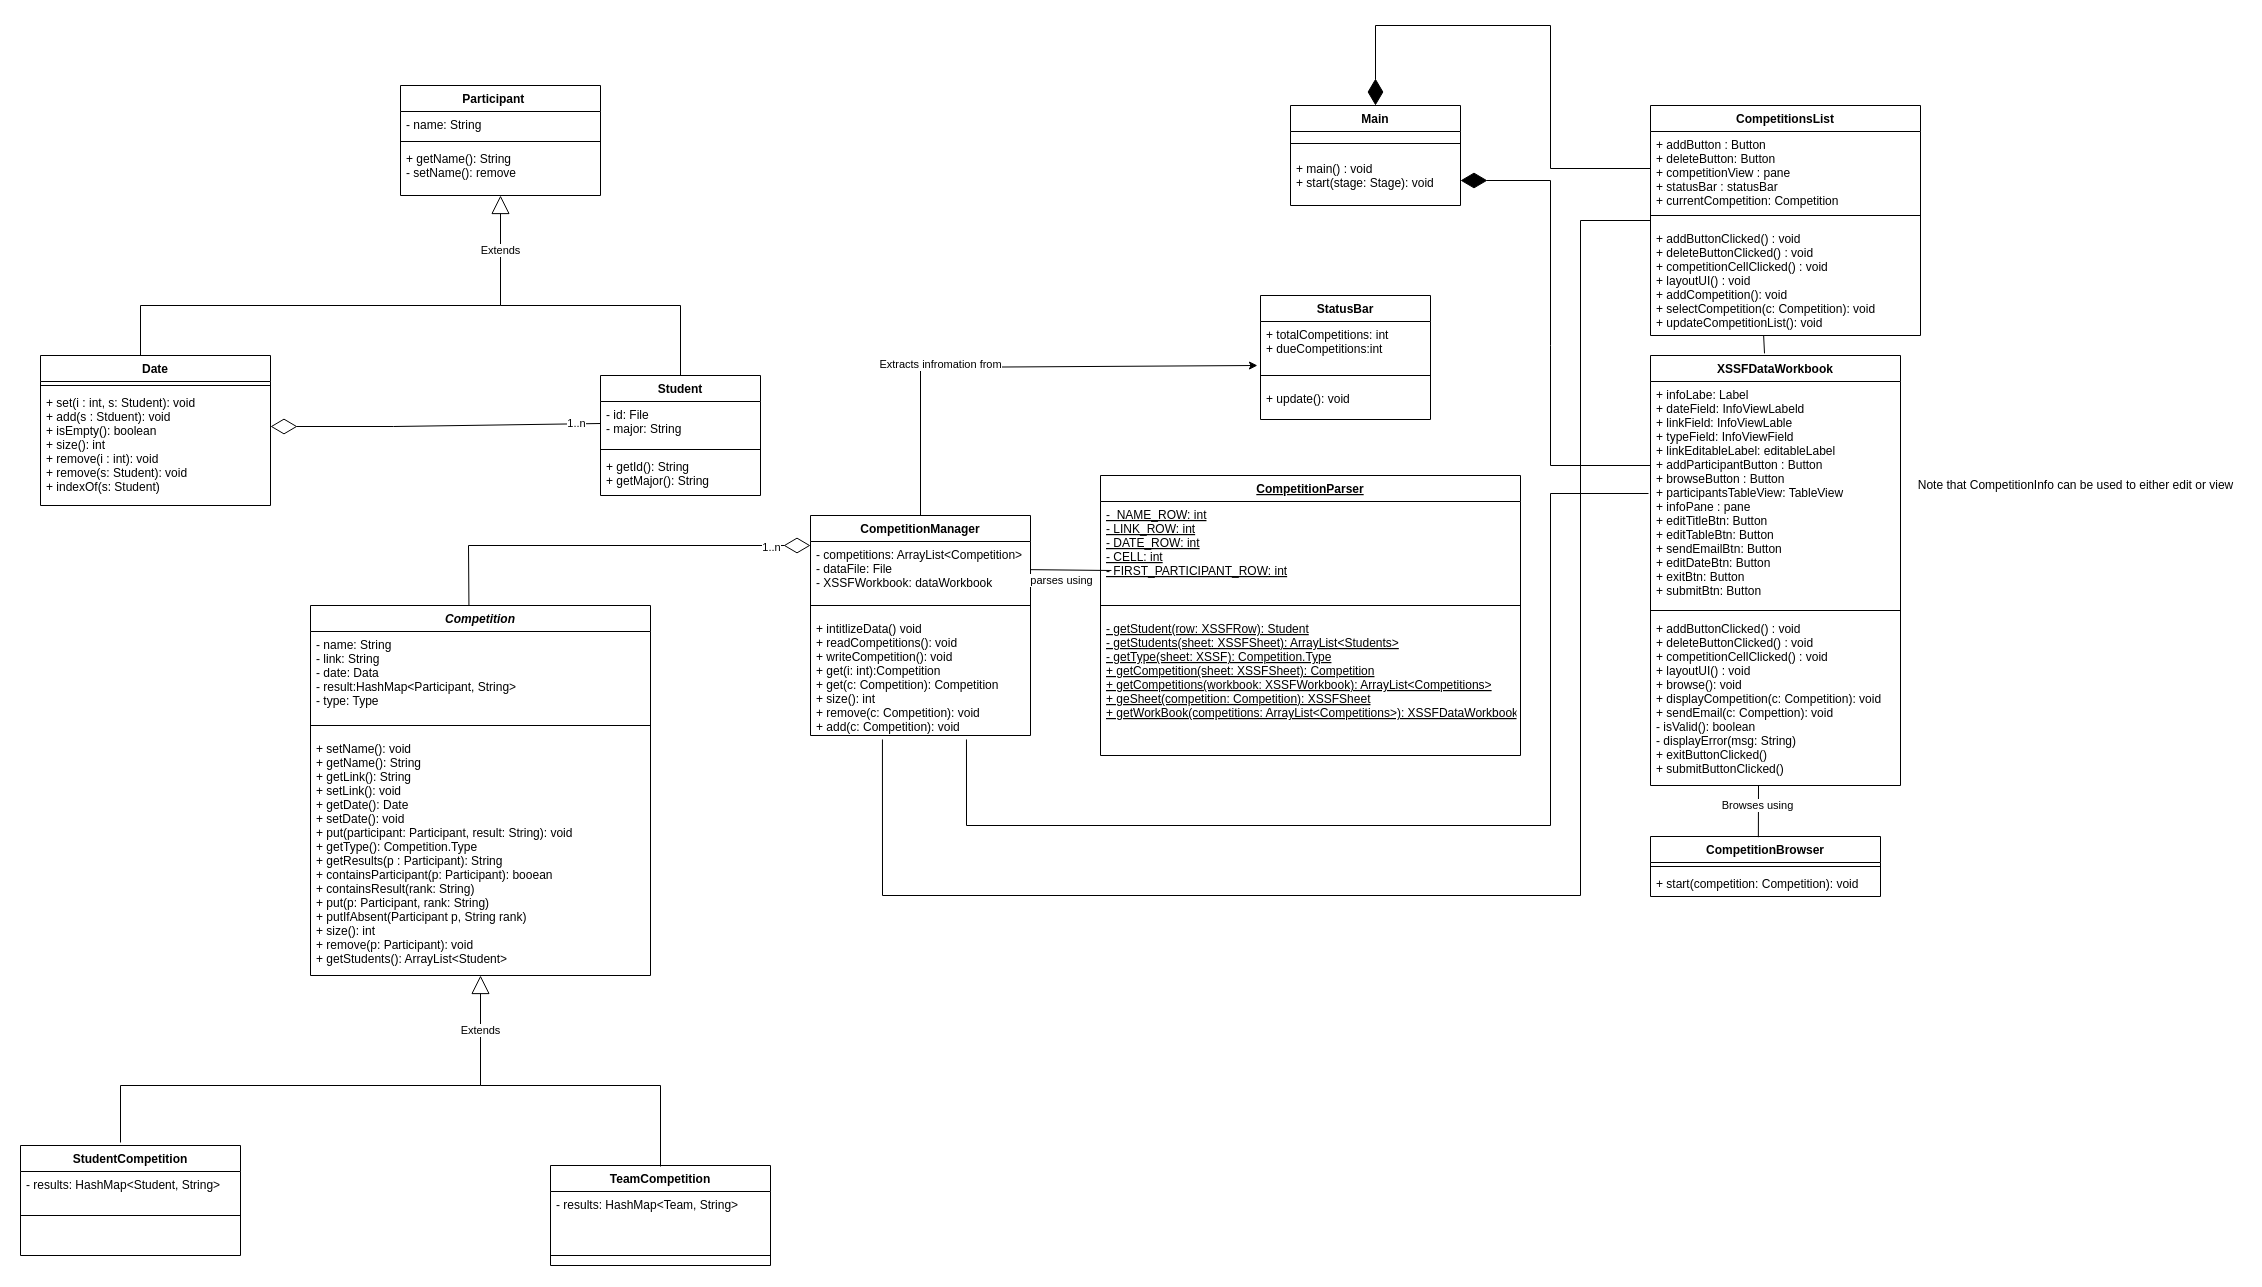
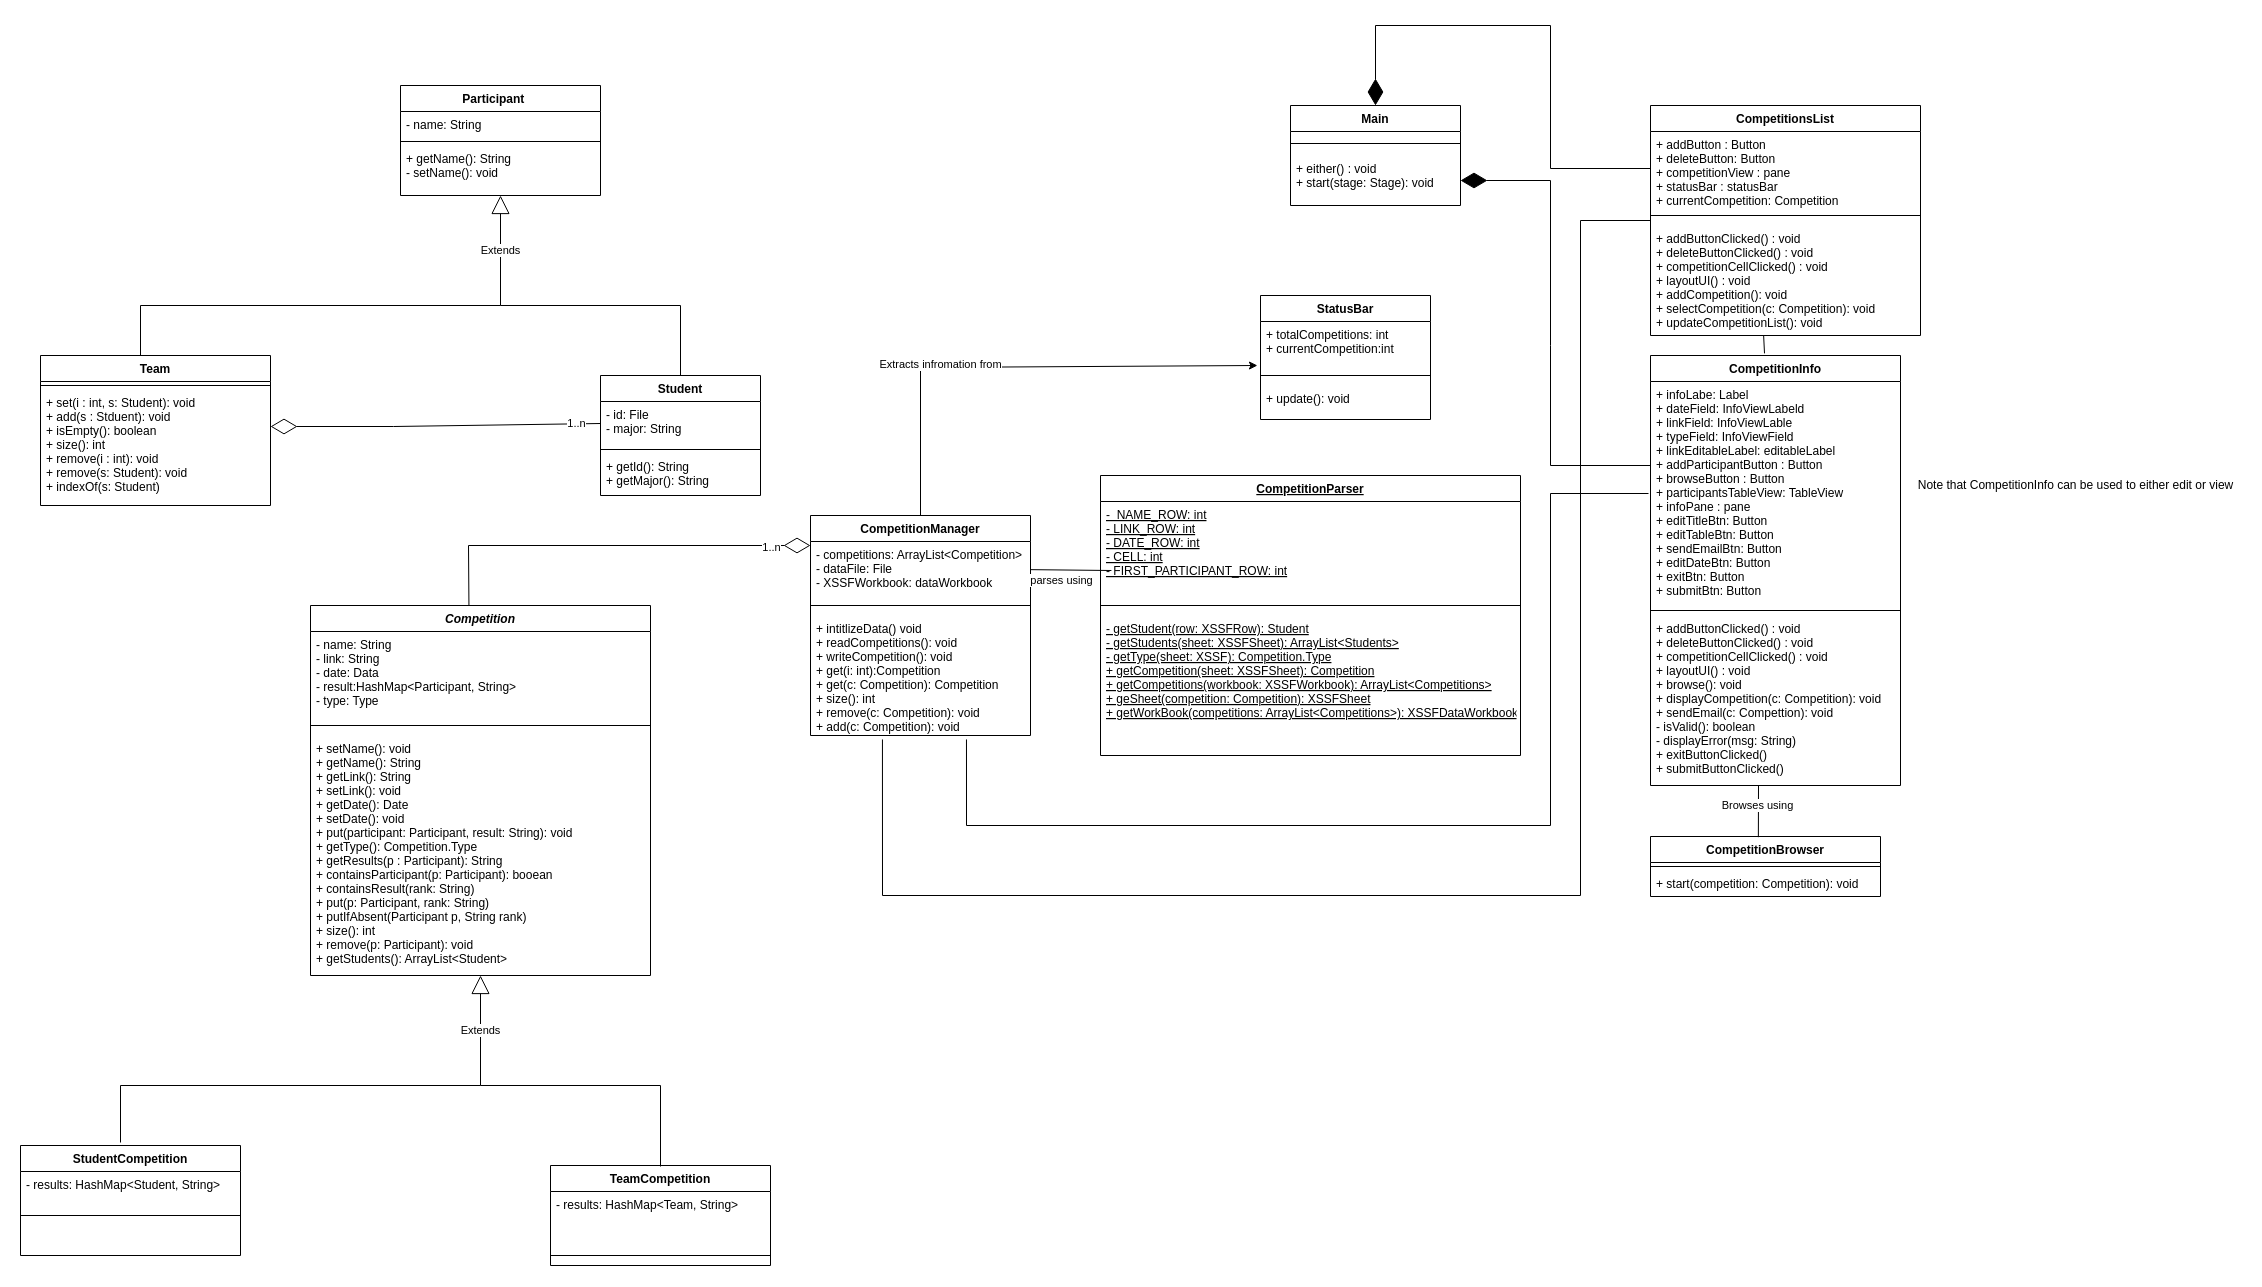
node "+ getName(): String - setName(): remove": label "+ getName(): String - setName(): remove" -> "+ getName(): String - setName(): void"
node "+ main() : void + start(stage: Stage): void": label "+ main() : void + start(stage: Stage): void" -> "+ either() : void + start(stage: Stage): void"
node "+ totalCompetitions: int + dueCompetitions:int": label "+ totalCompetitions: int + dueCompetitions:int" -> "+ totalCompetitions: int + currentCompetition:int"
node "Date": label "Date" -> "Team"
node "XSSFDataWorkbook": label "XSSFDataWorkbook" -> "CompetitionInfo"
